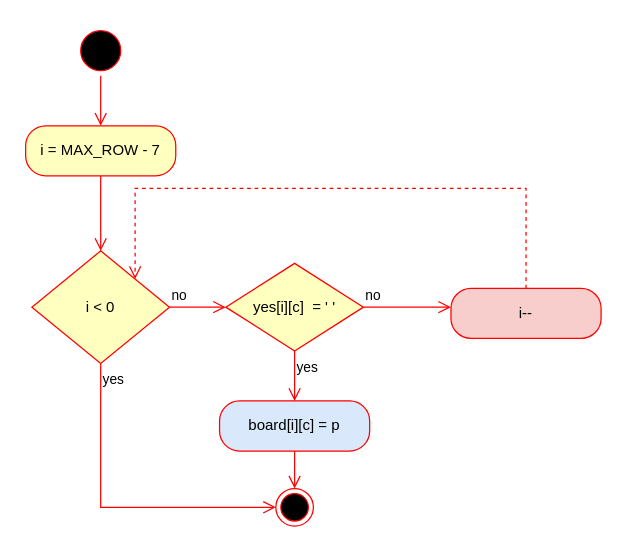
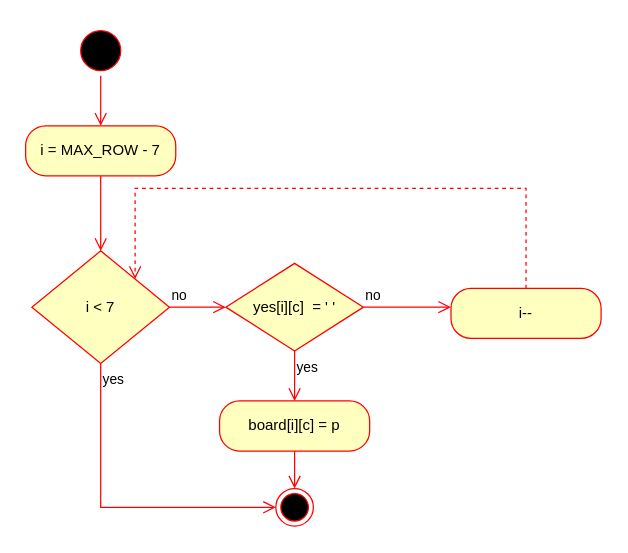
node "i < 0": label "i < 0" -> "i < 7"
node "i--": fillcolor #f8cecc -> #ffffc0
node "board[i][c] = p": fillcolor #dae8fc -> #ffffc0
